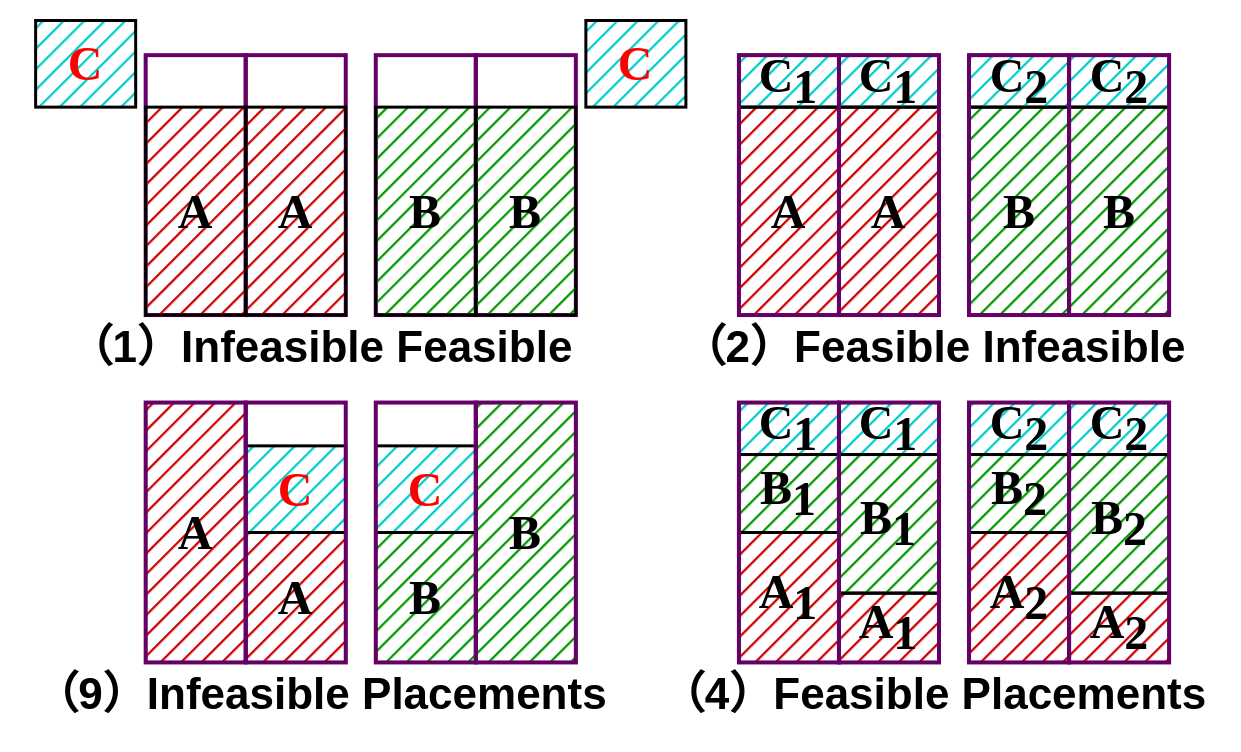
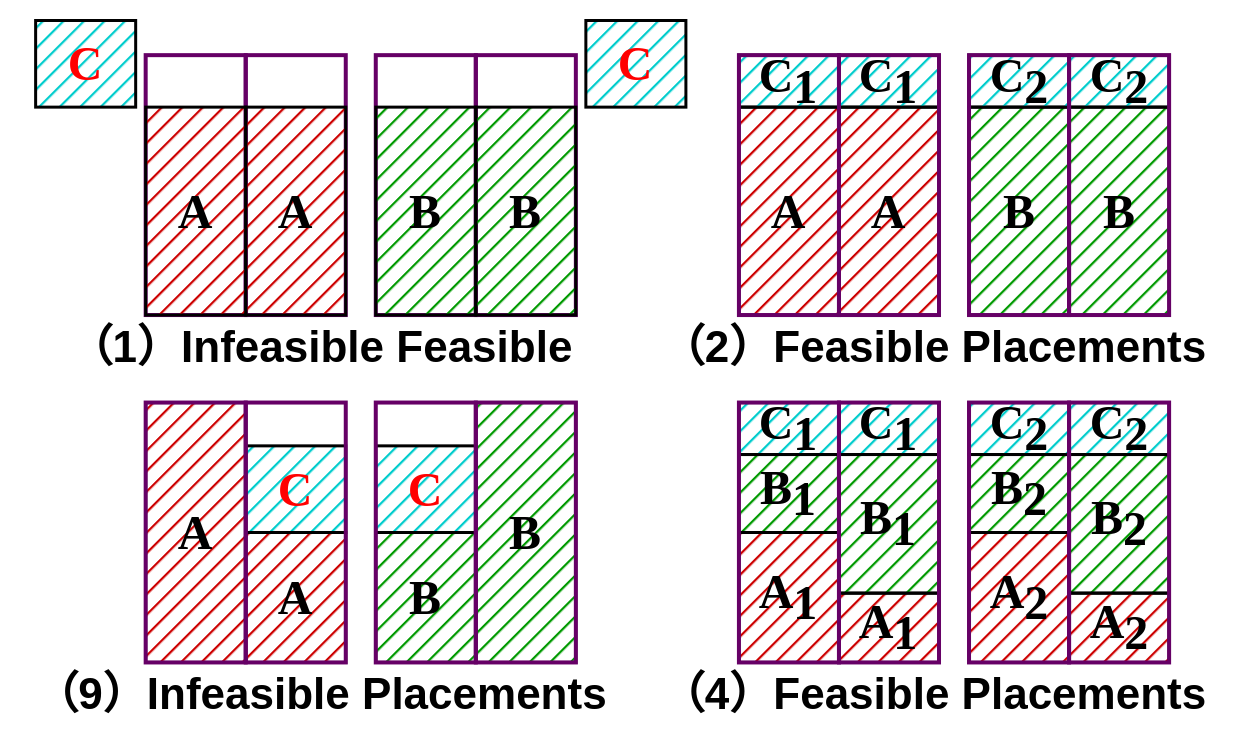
node "（2）Feasible Infeasible": label "（2）Feasible Infeasible" -> "（2）Feasible Placements"
